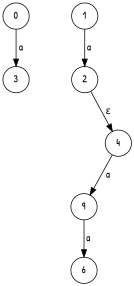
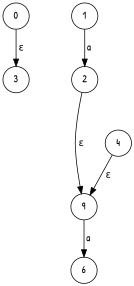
edge "0" -> "3": label " a" -> " ε"
edge "2" -> "4": now "2" -> "9"
edge "4" -> "9": label " a" -> " ε"
